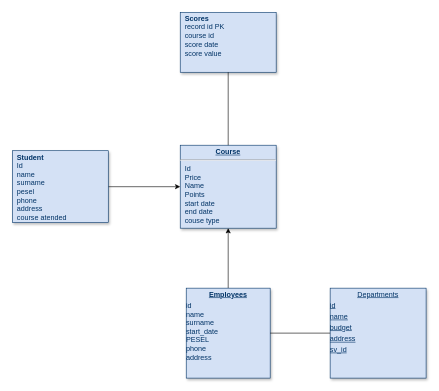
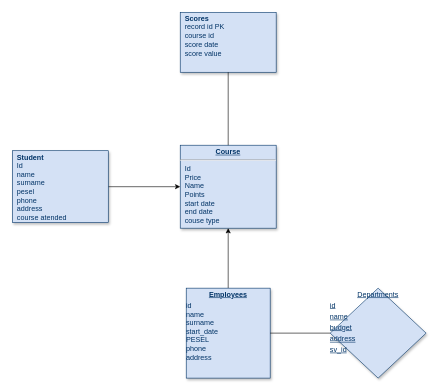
node "Departments id name budget address sv_id": shape rectangle -> diamond
